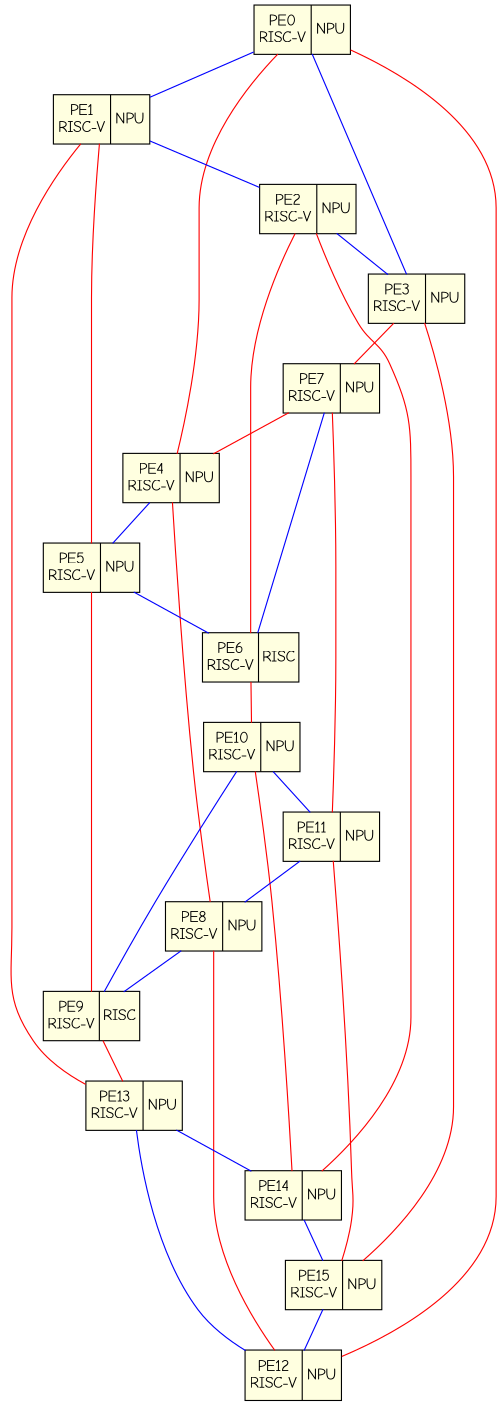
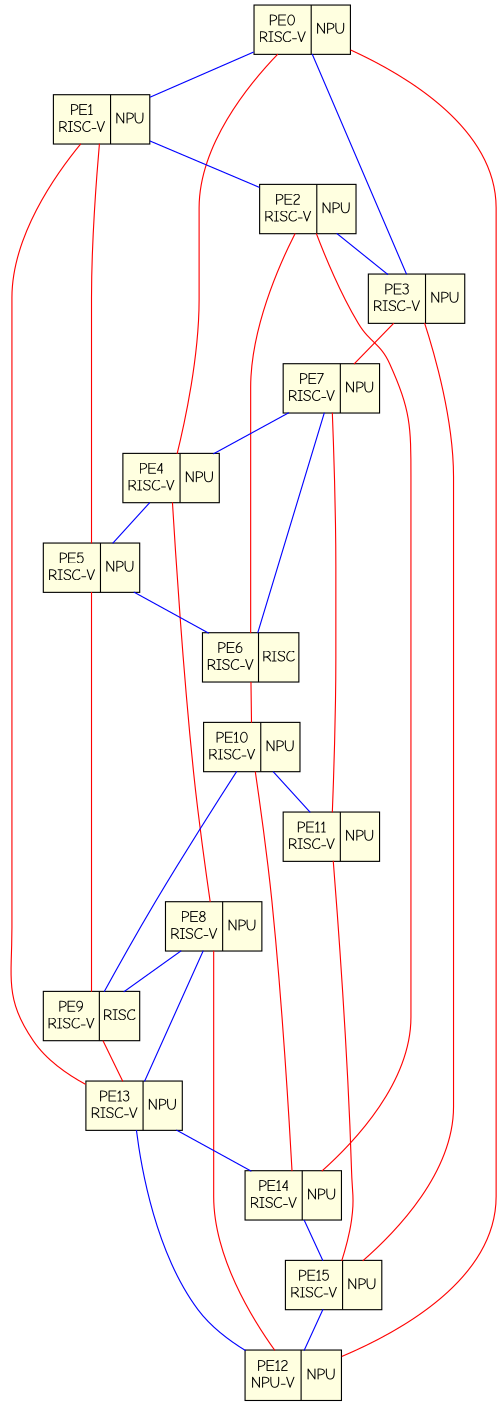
edge "PE7" -- "PE4": color red -> blue
edge "PE11" -- "PE8": now "PE13" -- "PE8"
node "PE12": text "RISC-V" -> "NPU-V"
